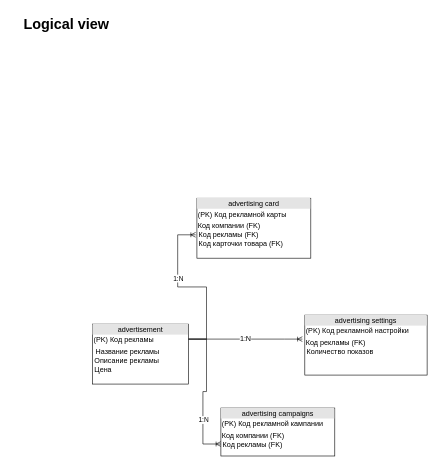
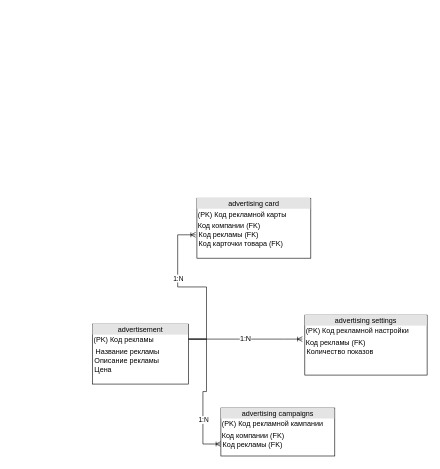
node "Logical view": removed
